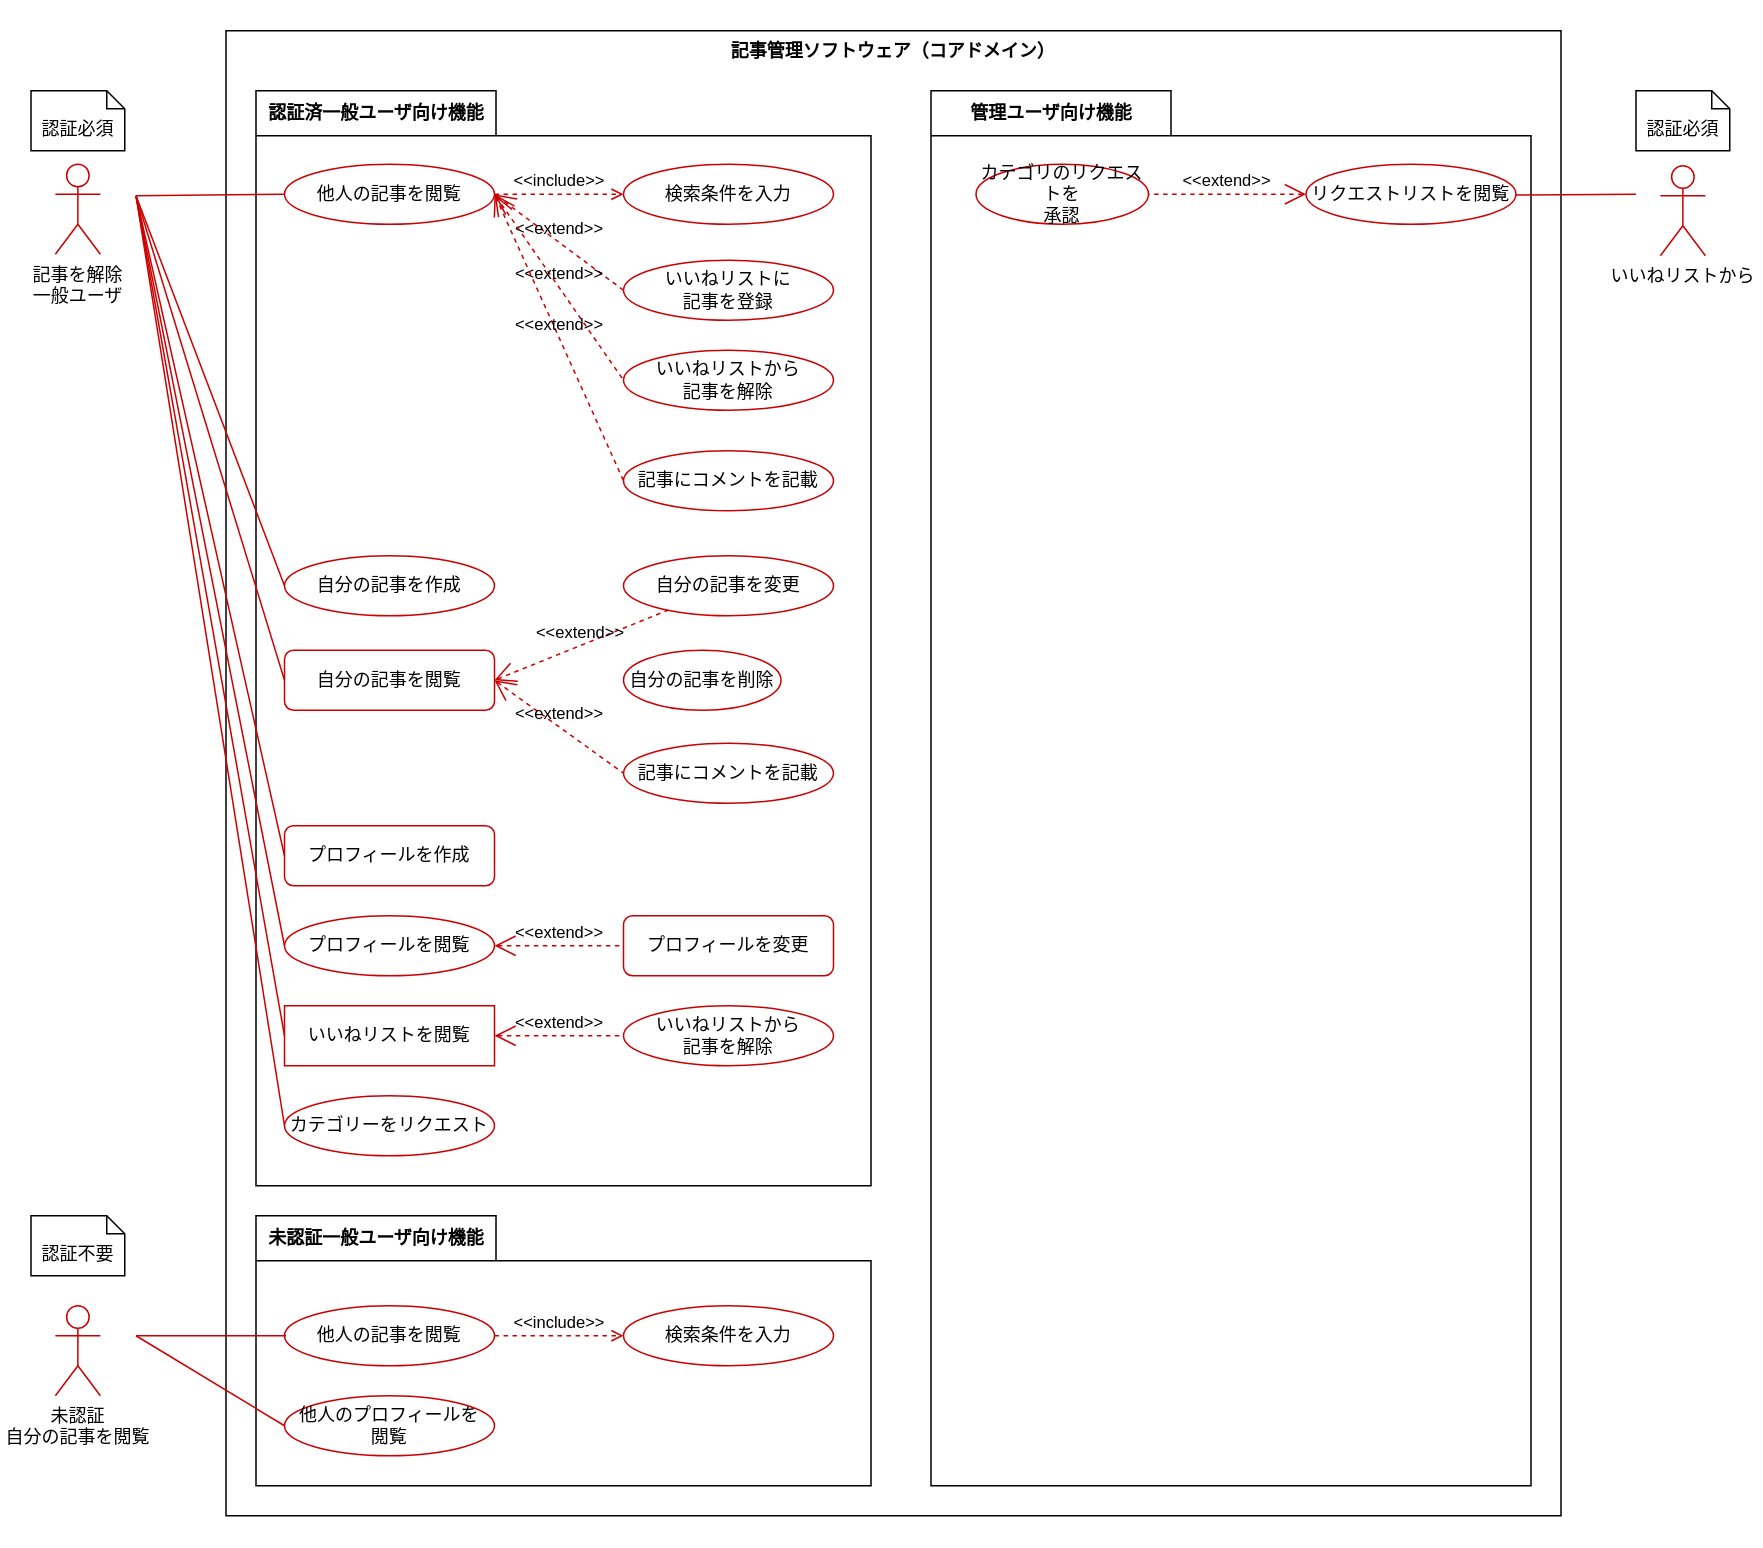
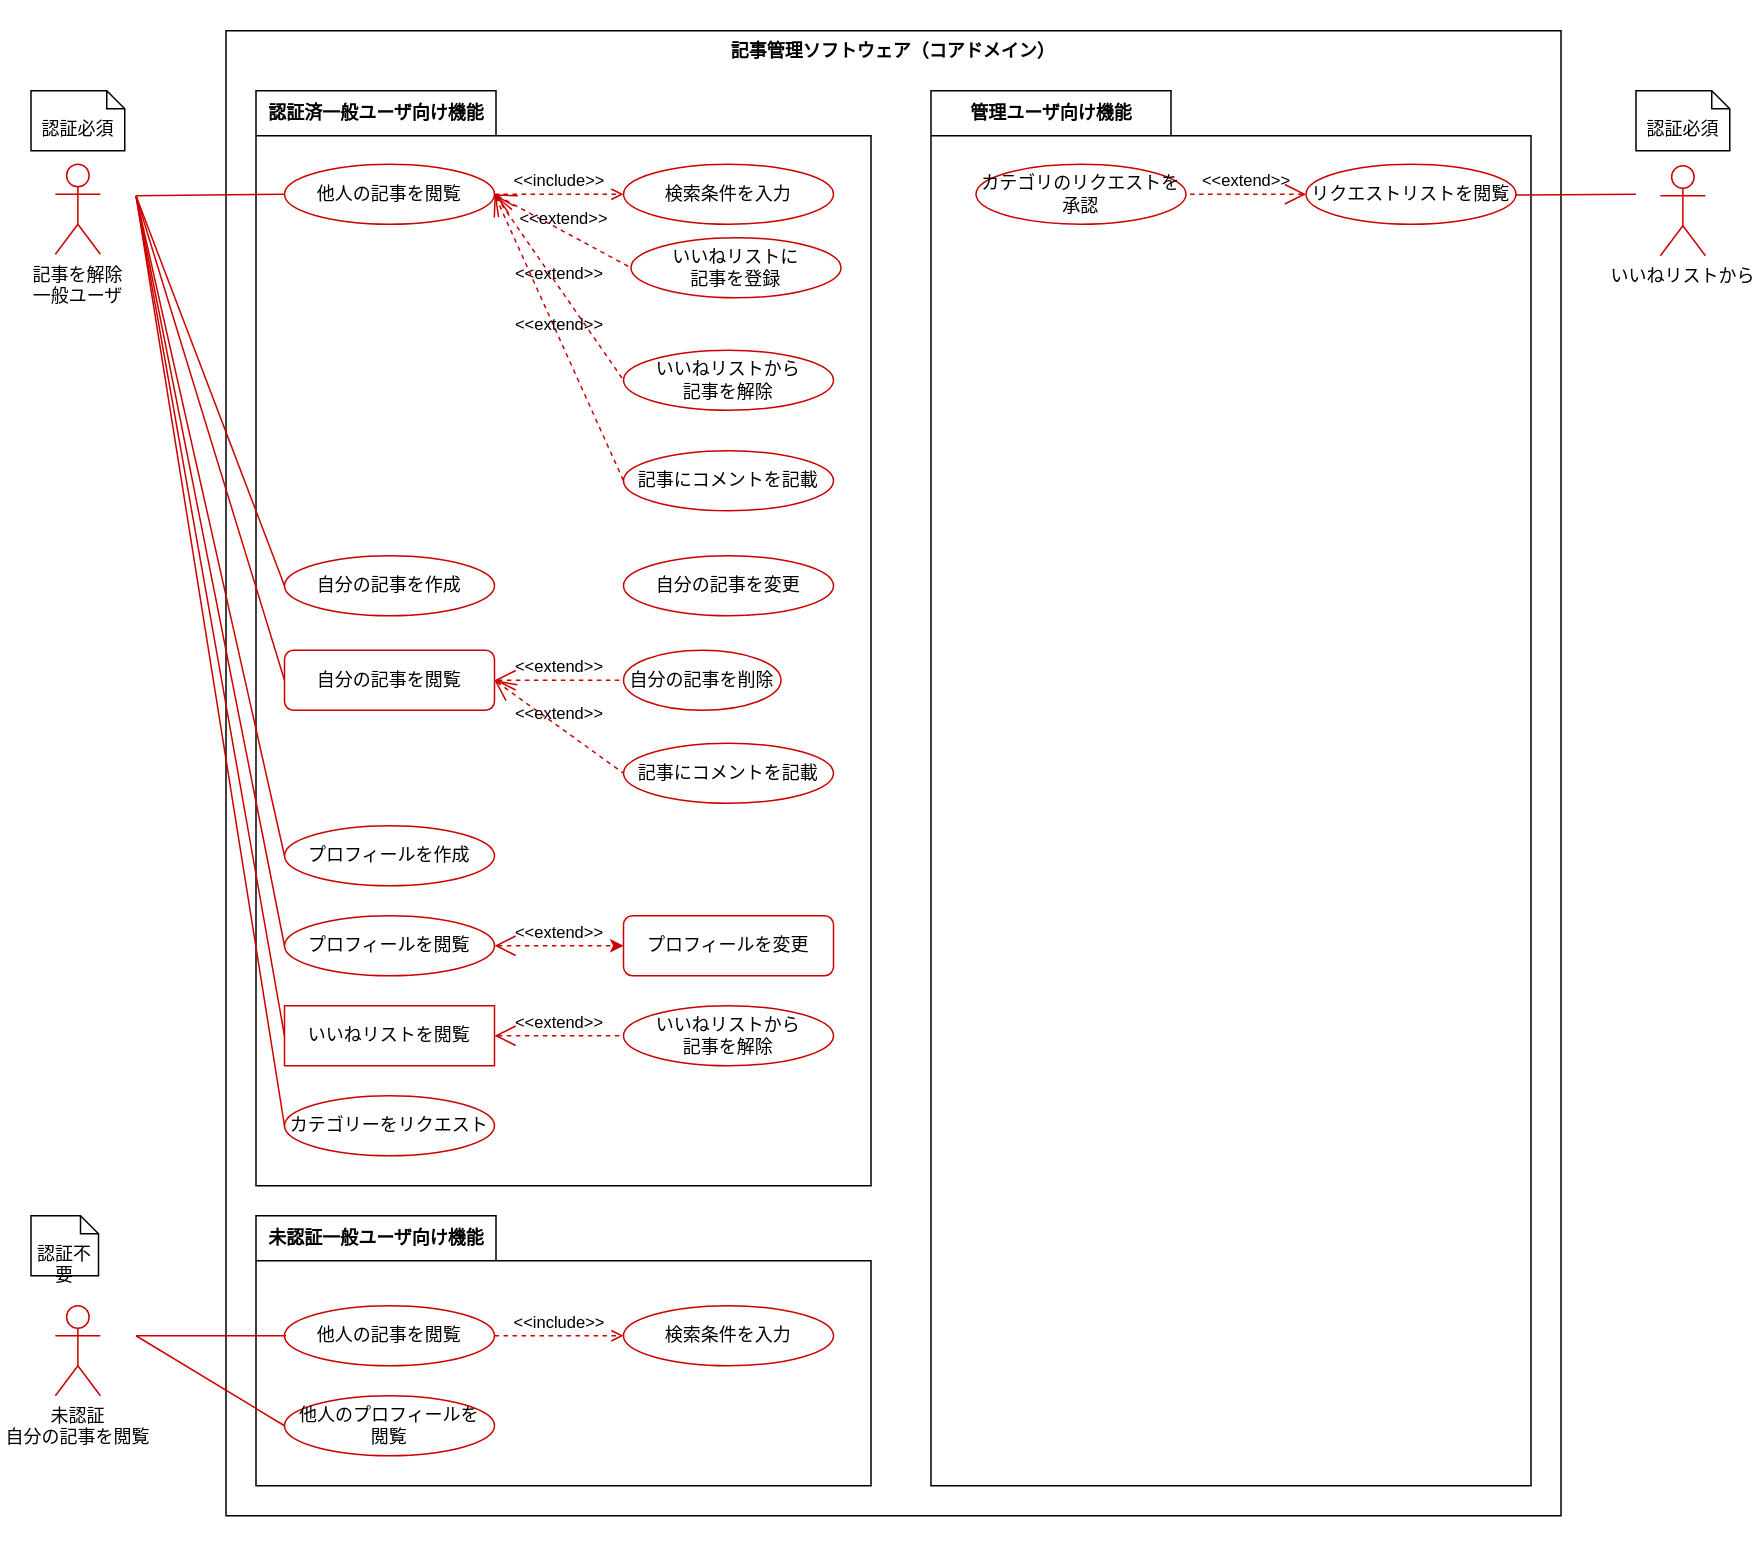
node "カテゴリのリクエストを 承認": size 173x60 -> 210x60
node "いいねリストに 記事を登録": moved (728, 290) -> (736, 268)
edge "自分の記事を変更" -> "自分の記事を閲覧": now "自分の記事を削除" -> "自分の記事を閲覧"
node "プロフィールを作成": shape rounded rectangle -> ellipse
edge "プロフィールを変更" -> "プロフィールを閲覧": arrowhead none -> classic
node "認証不要": size 94x60 -> 68x60
